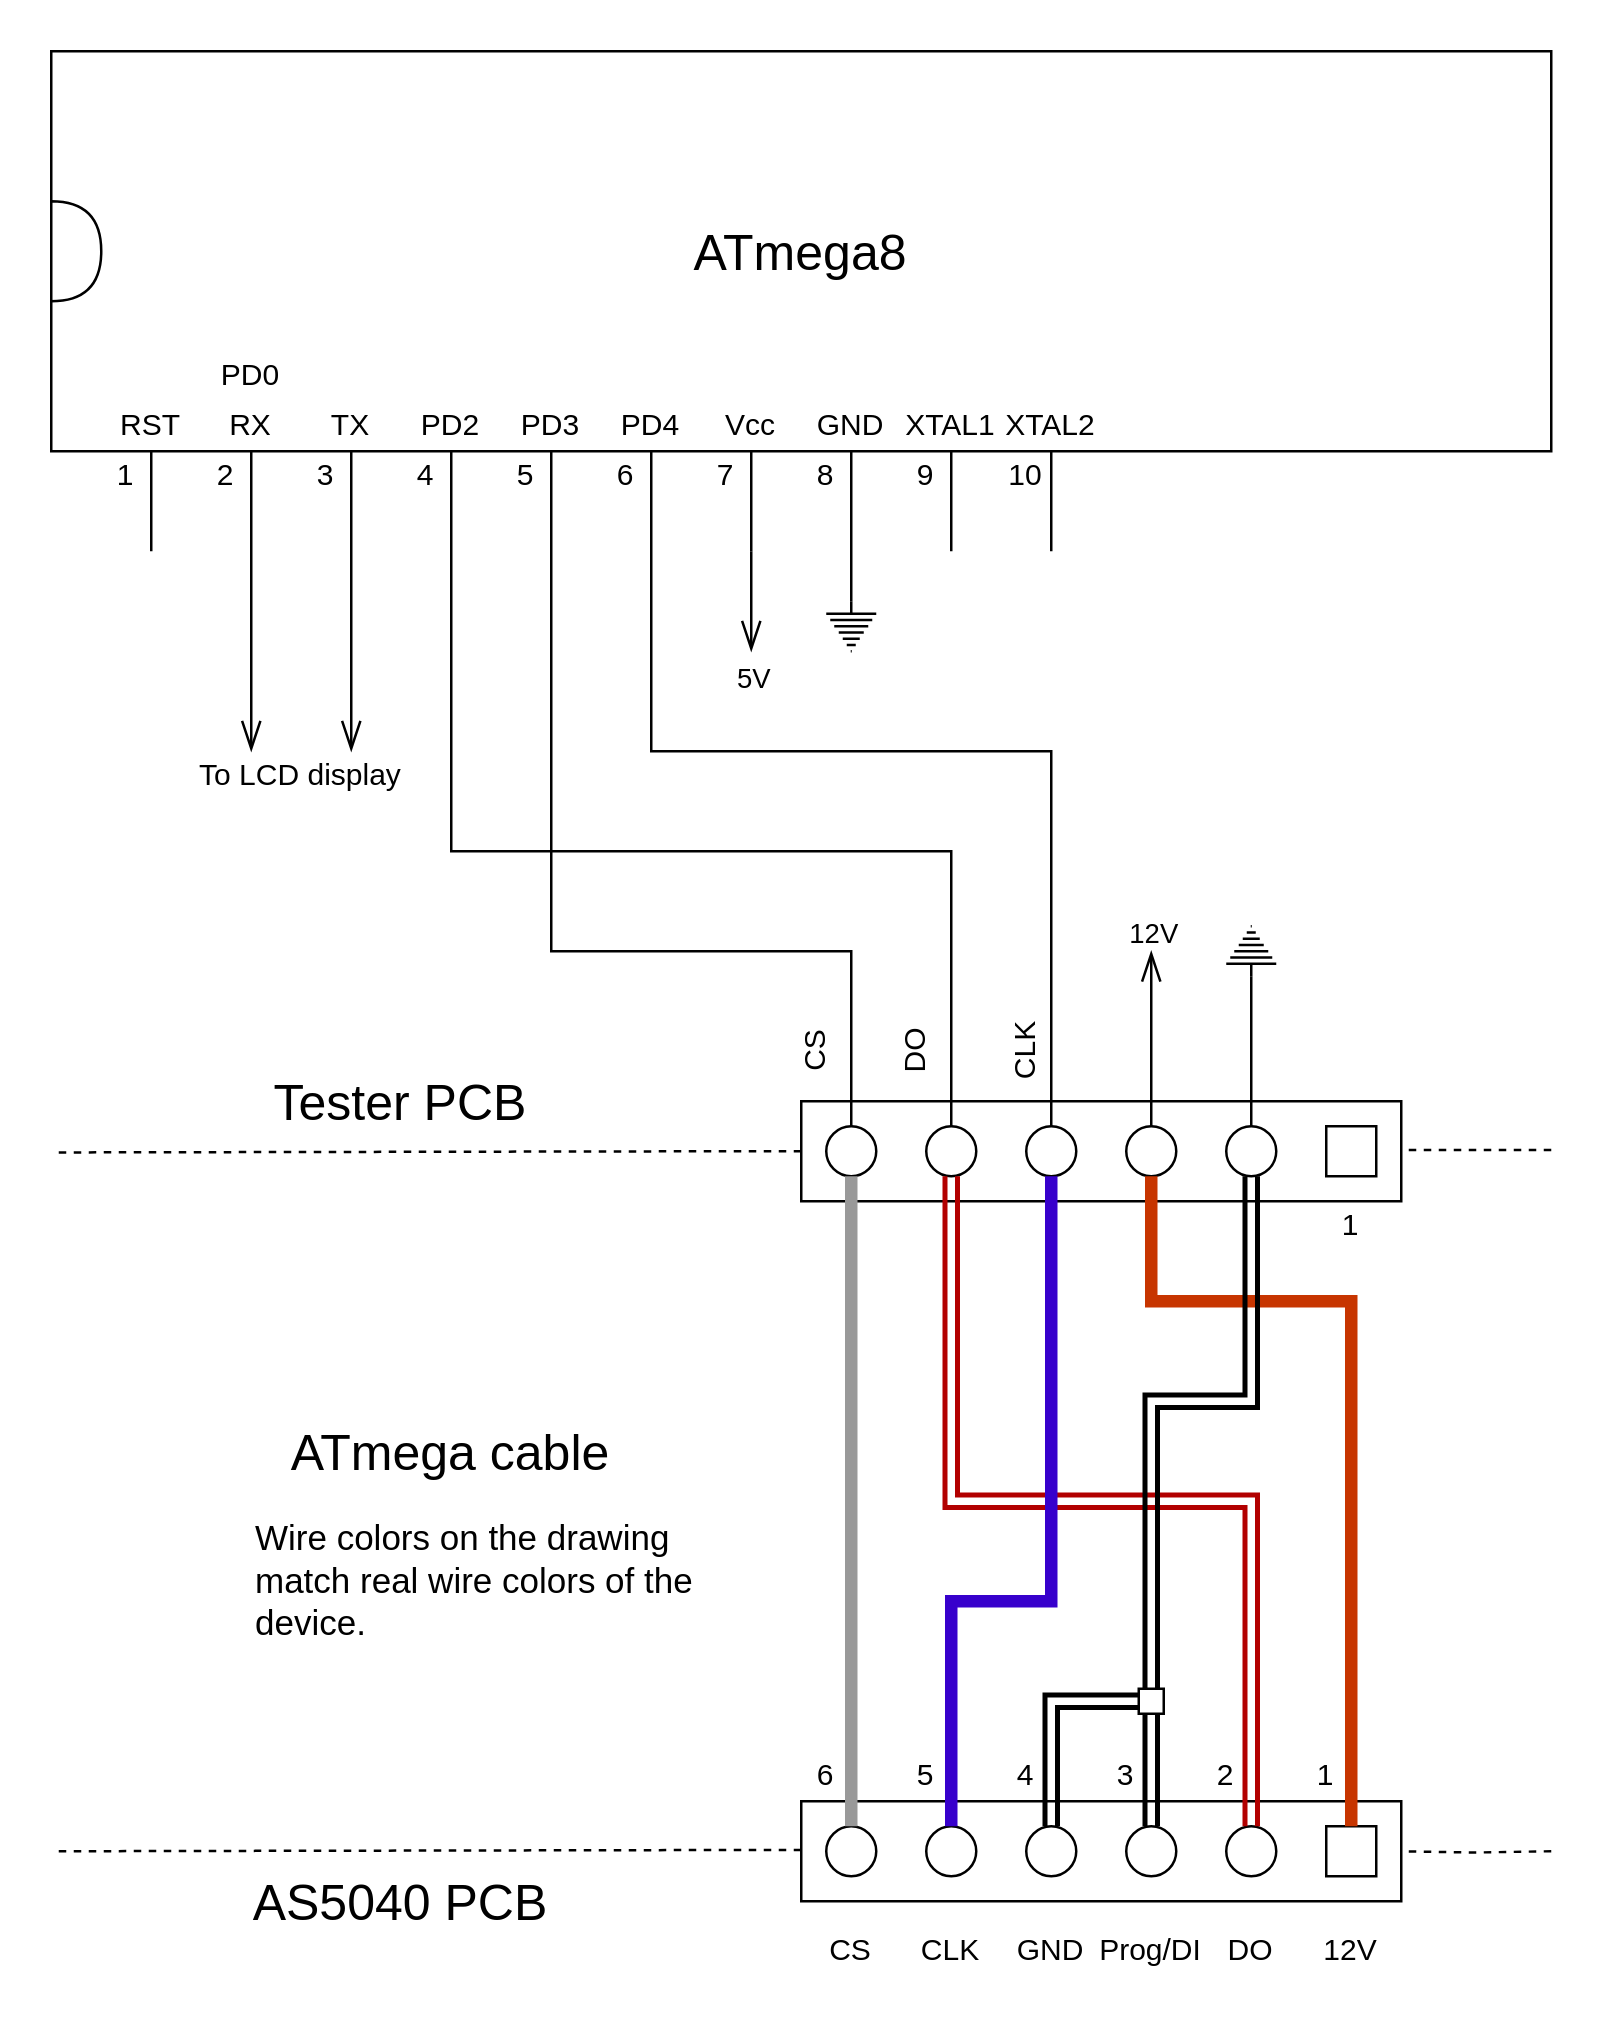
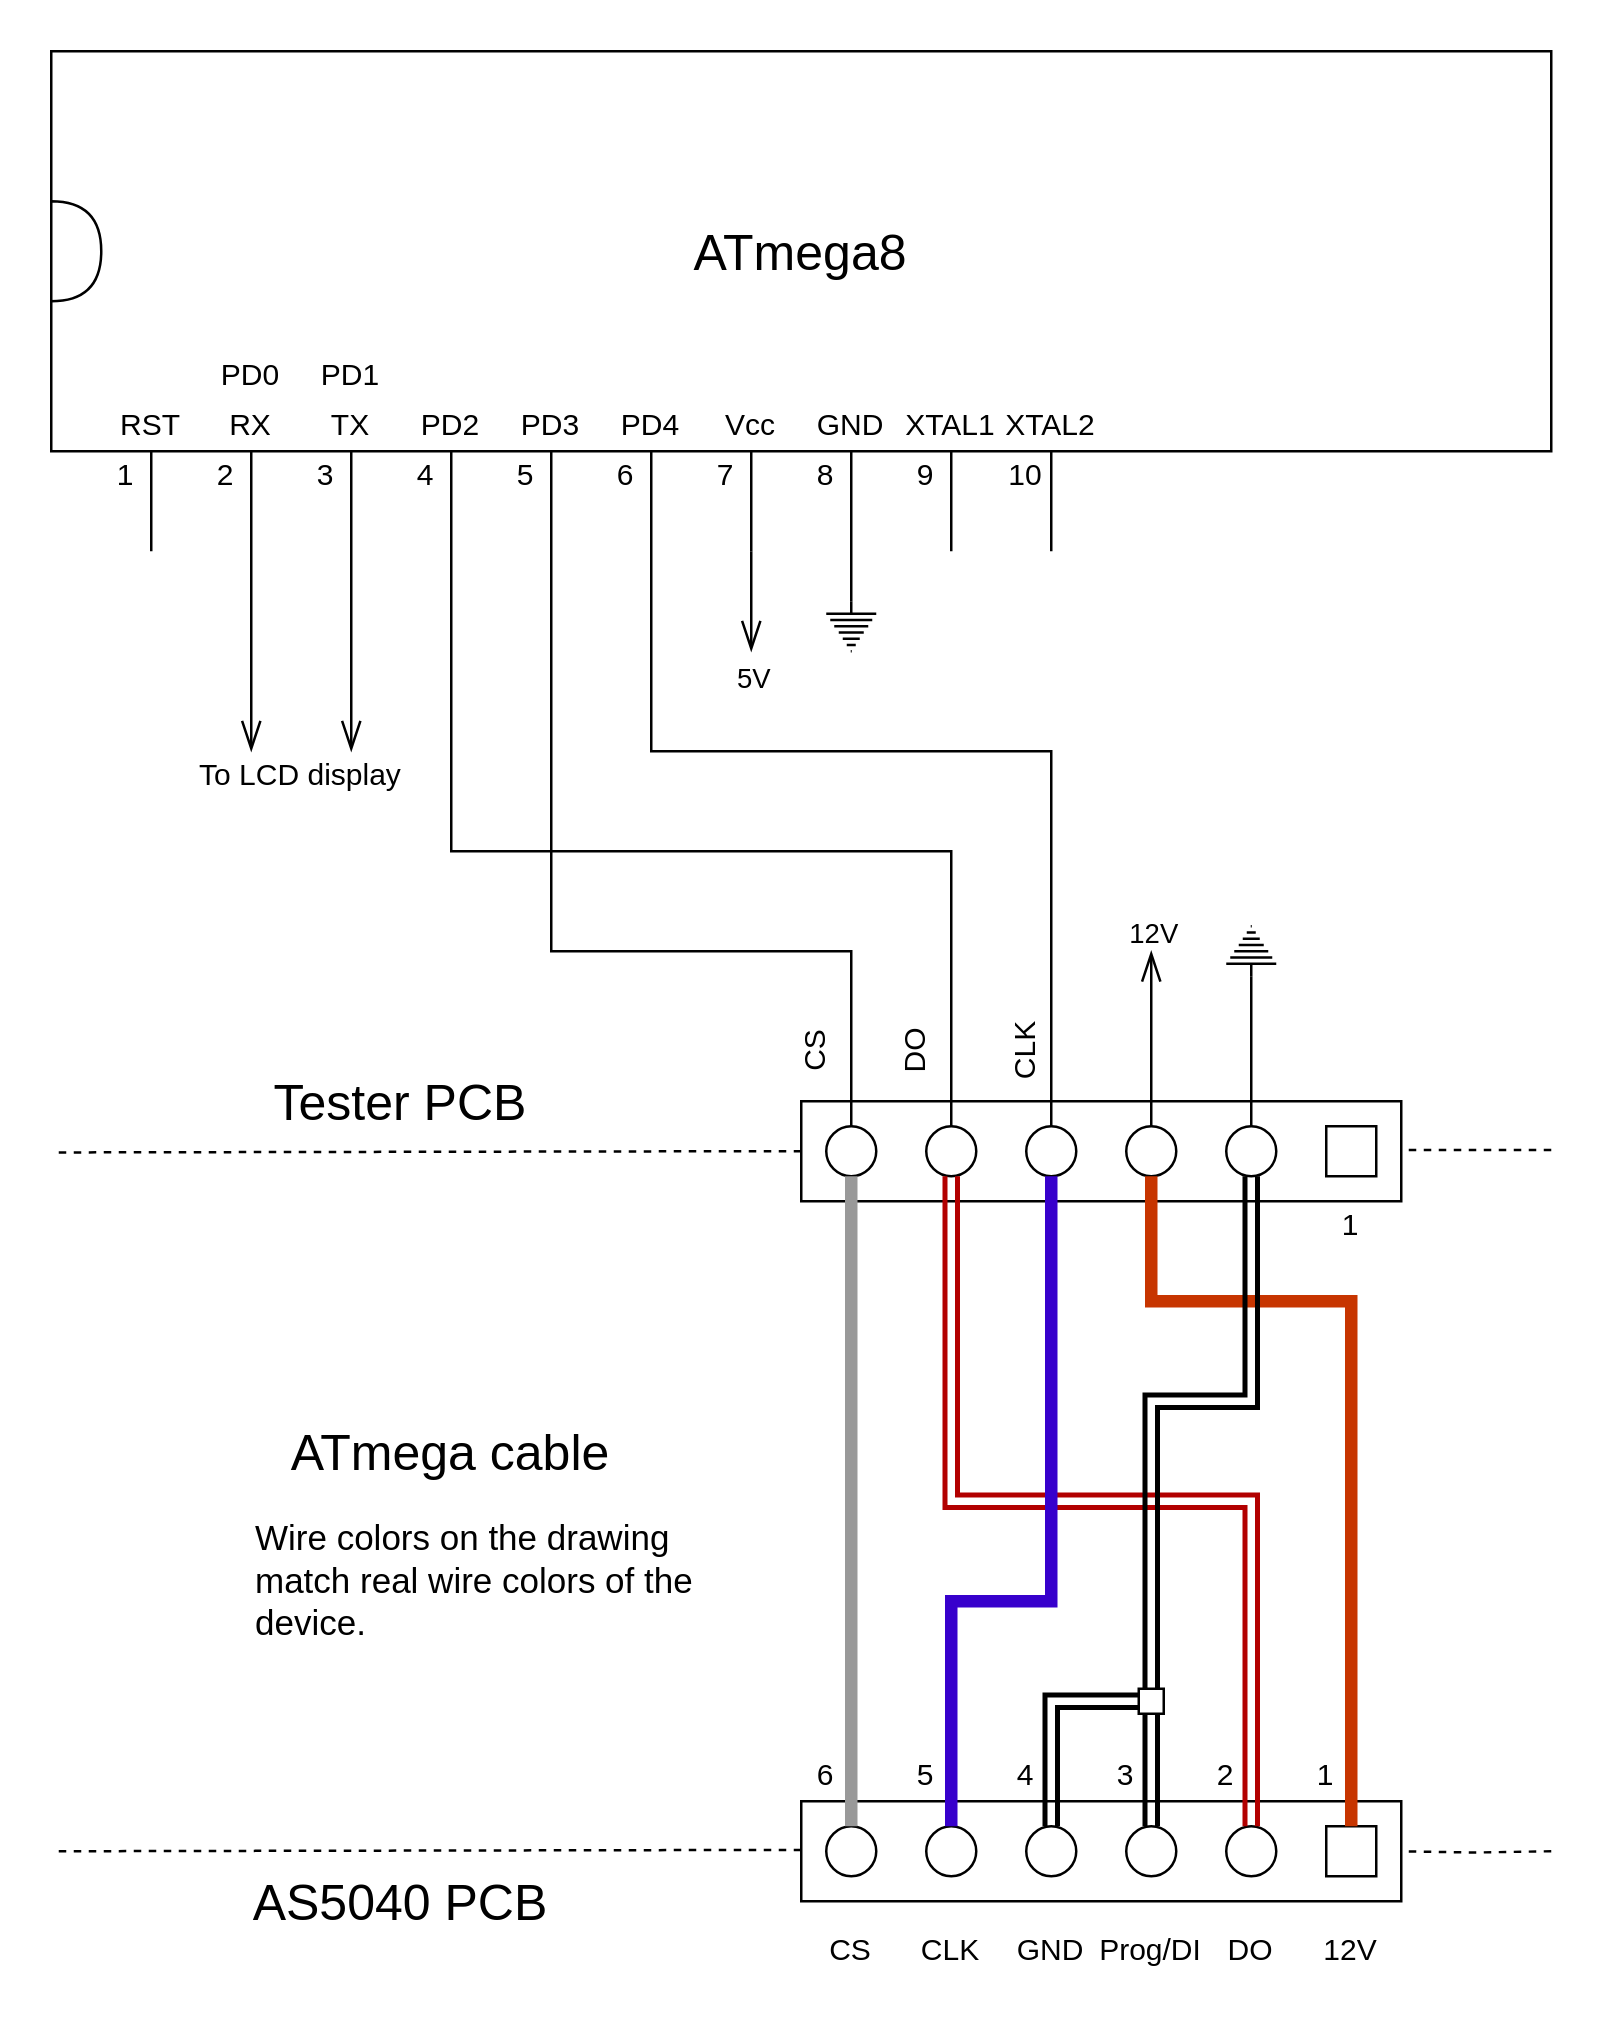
node "PD1": added
